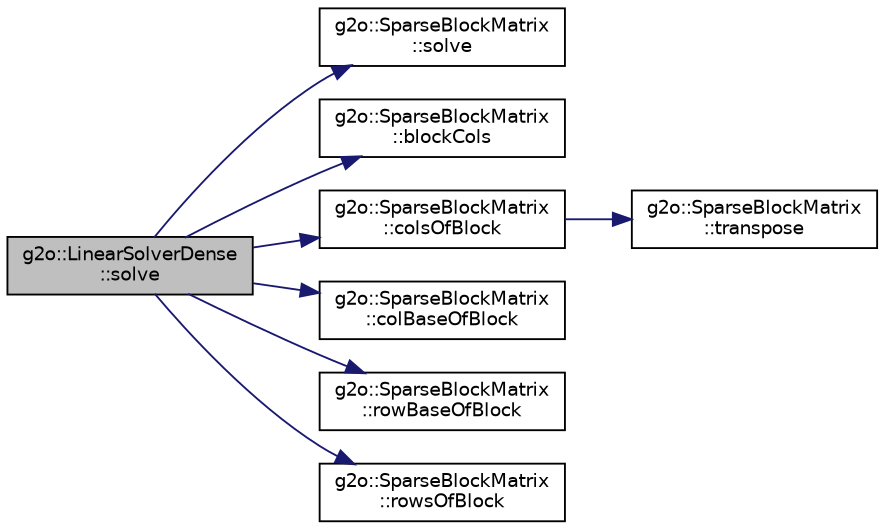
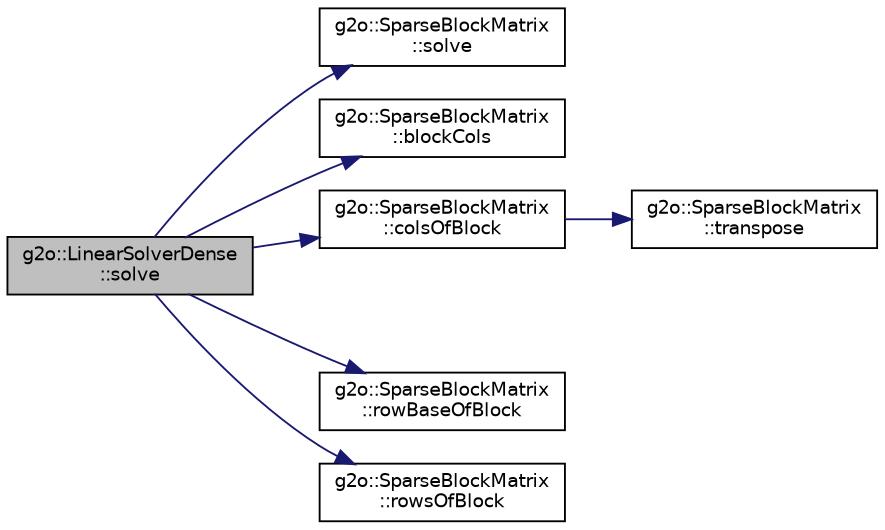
node "g2o::SparseBlockMatrix ::colBaseOfBlock": removed
